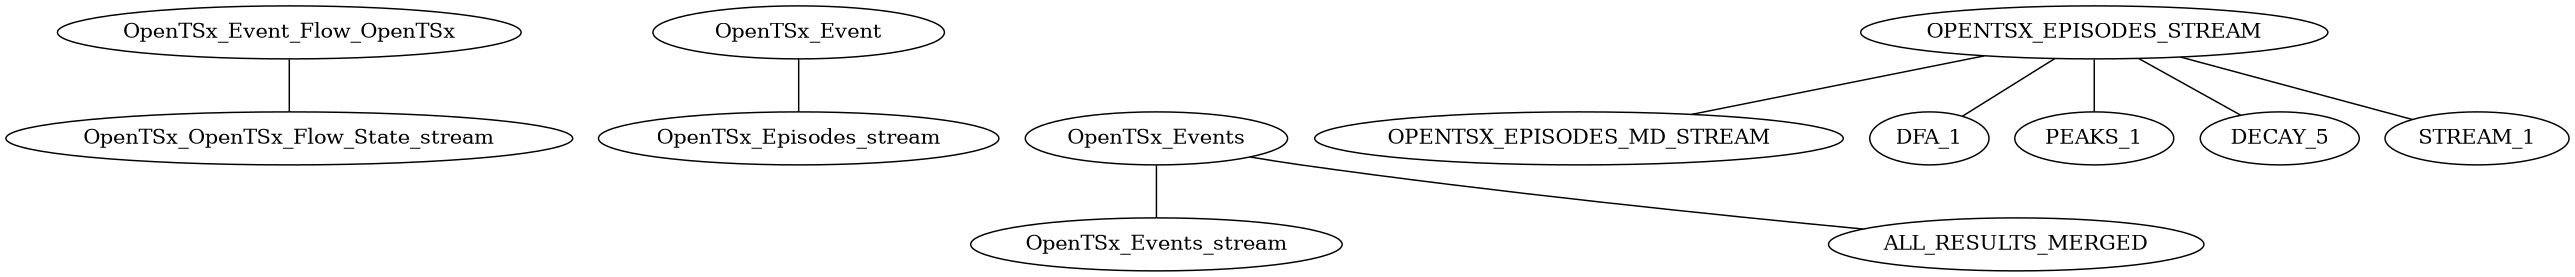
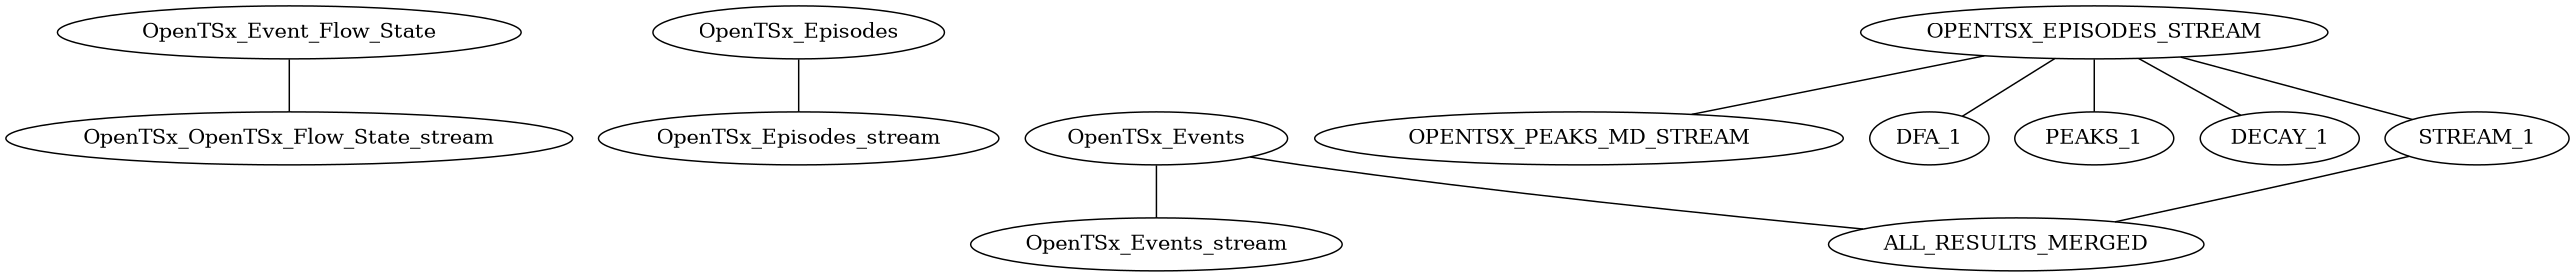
node "OpenTSx_Event_Flow_OpenTSx": label "OpenTSx_Event_Flow_OpenTSx" -> "OpenTSx_Event_Flow_State"
node "OpenTSx_Event": label "OpenTSx_Event" -> "OpenTSx_Episodes"
node "OPENTSX_EPISODES_MD_STREAM": label "OPENTSX_EPISODES_MD_STREAM" -> "OPENTSX_PEAKS_MD_STREAM"
node "DECAY_5": label "DECAY_5" -> "DECAY_1"
edge "STREAM_1" -- "ALL_RESULTS_MERGED": added
